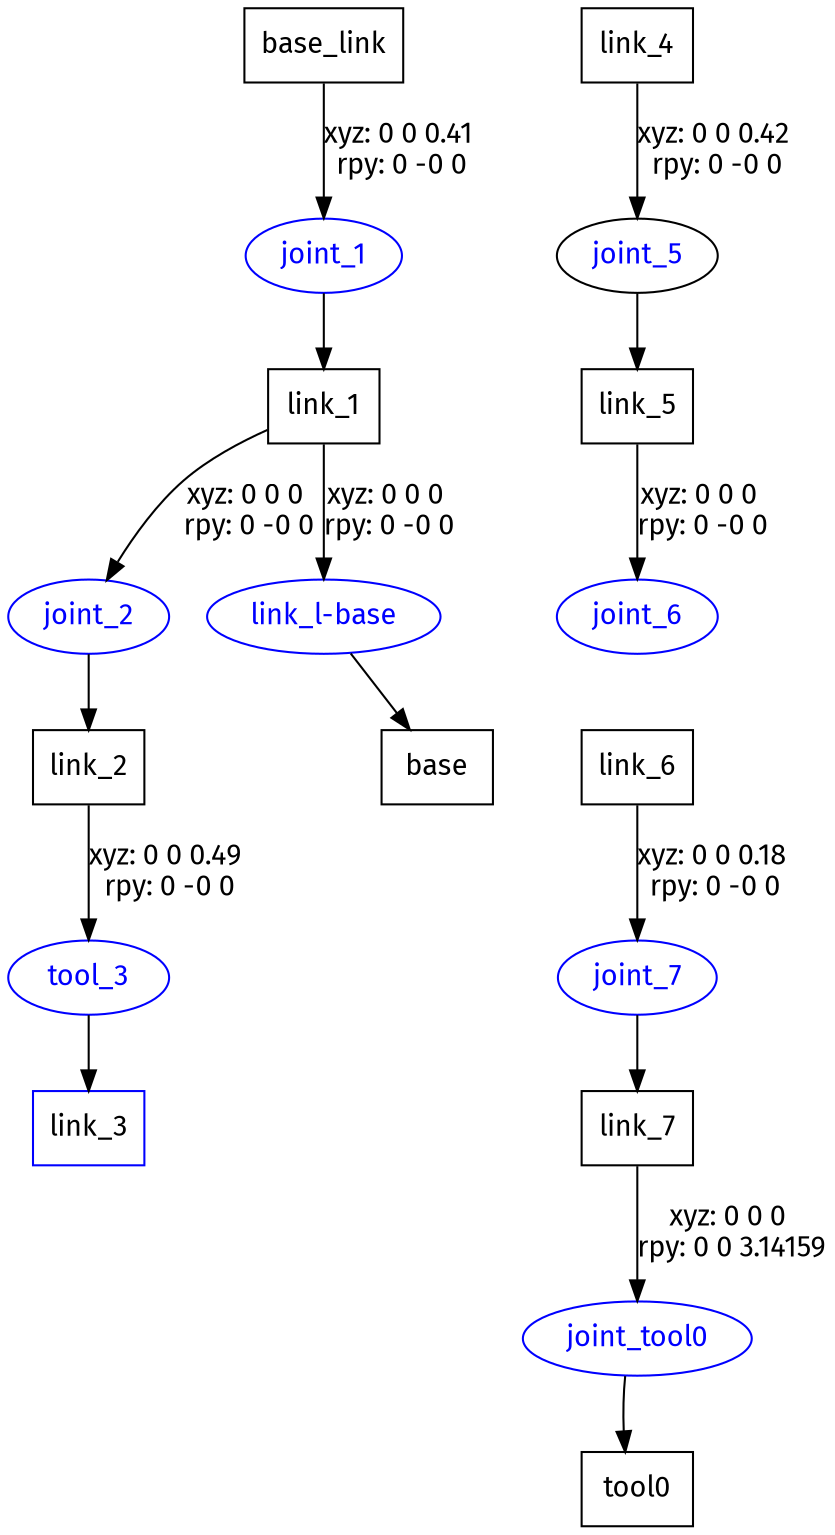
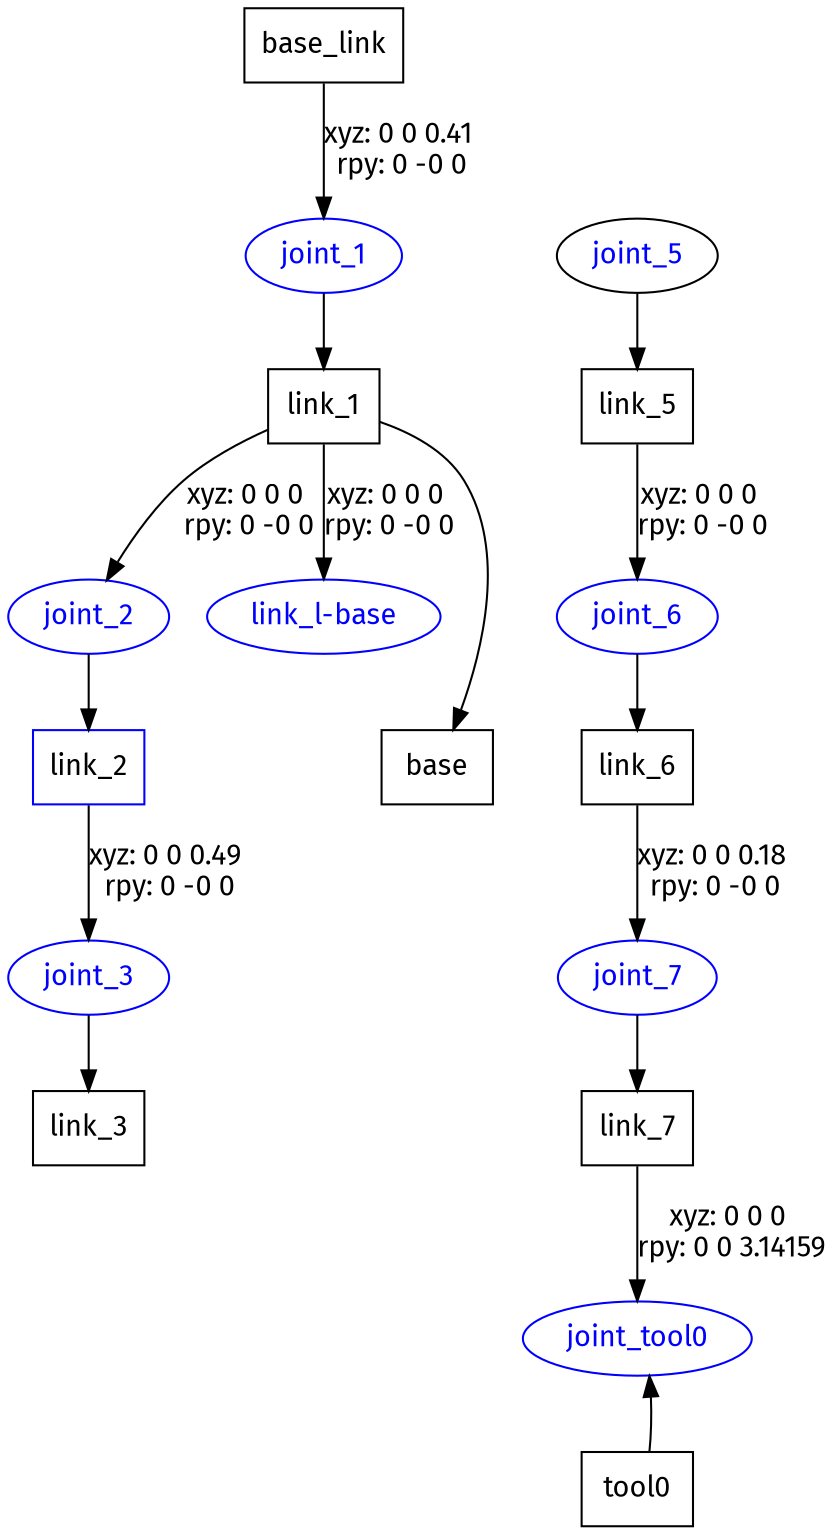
node "link_4": removed
edge "joint_6" -> "link_6": added
edge "link_l-base" -> "base": now "link_1" -> "base"
node "link_2": color black -> blue
node "tool_3": label "tool_3" -> "joint_3"
node "link_3": color blue -> black
edge "joint_tool0" -> "tool0": reversed
